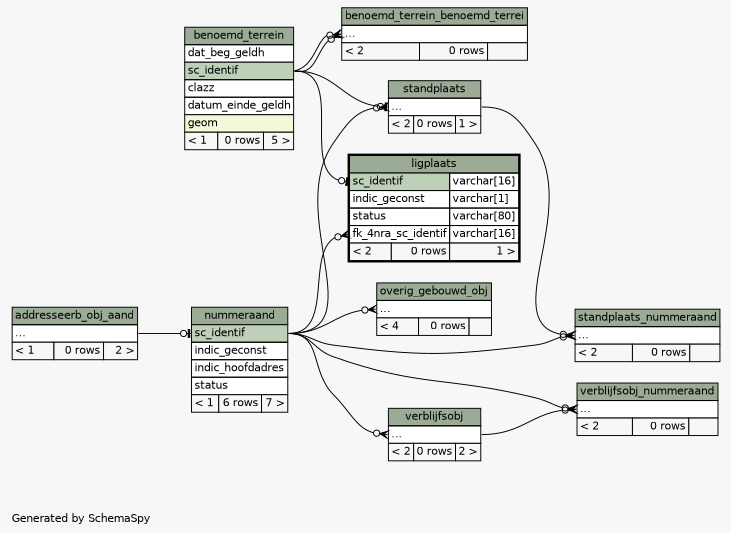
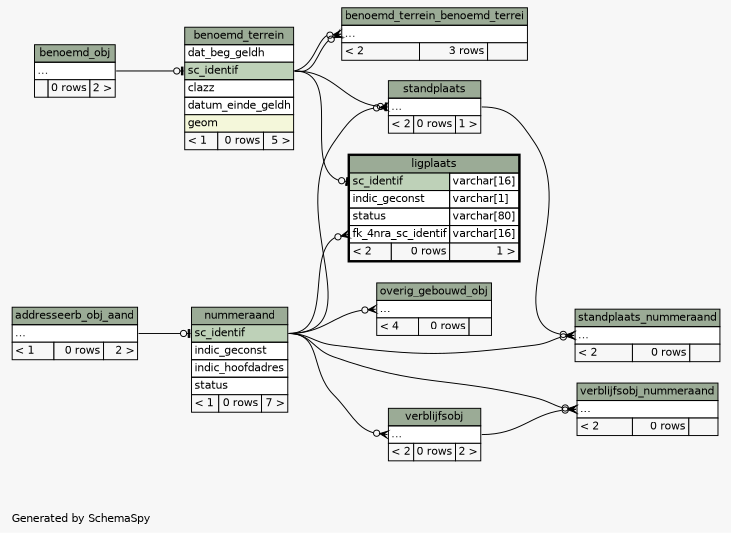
node "benoemd_terrein_benoemd_terrei": text "0 rows" -> "3 rows"
node "benoemd_obj": added
node "nummeraand": text "6 rows" -> "0 rows"
